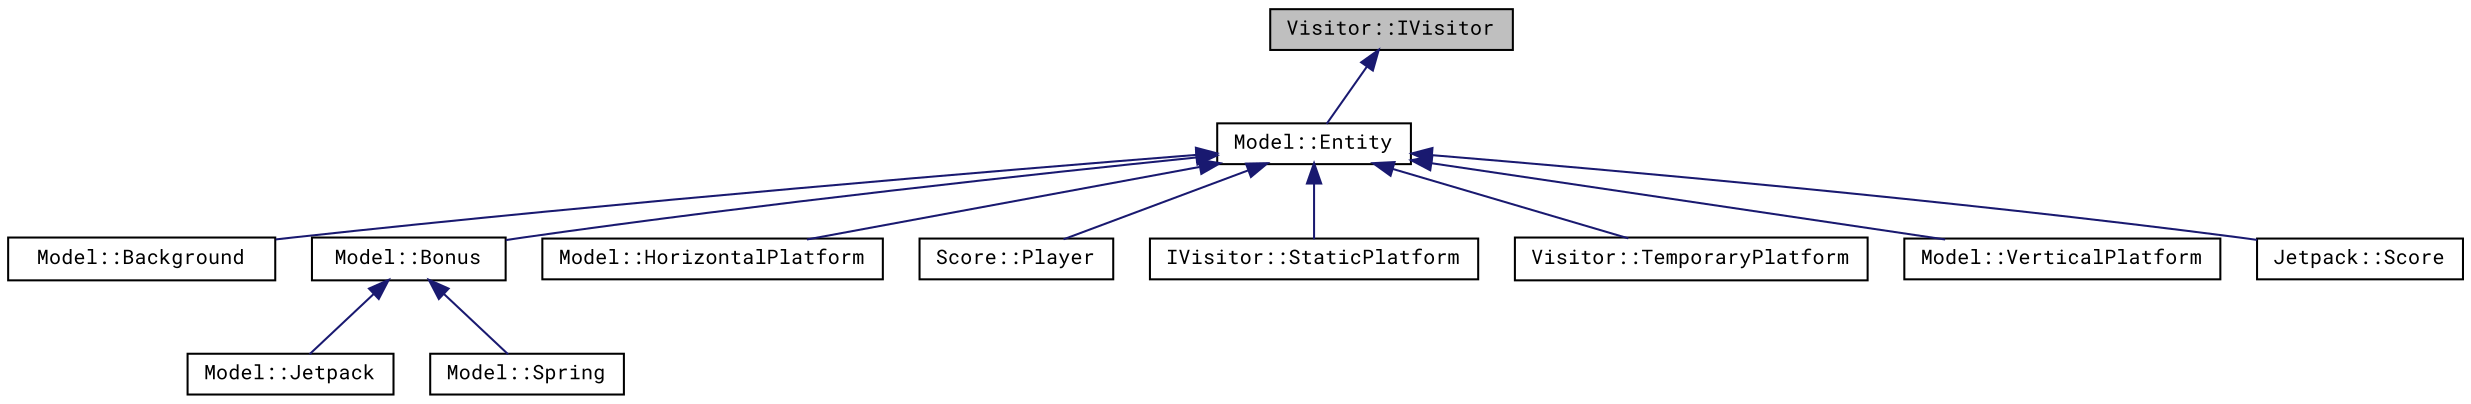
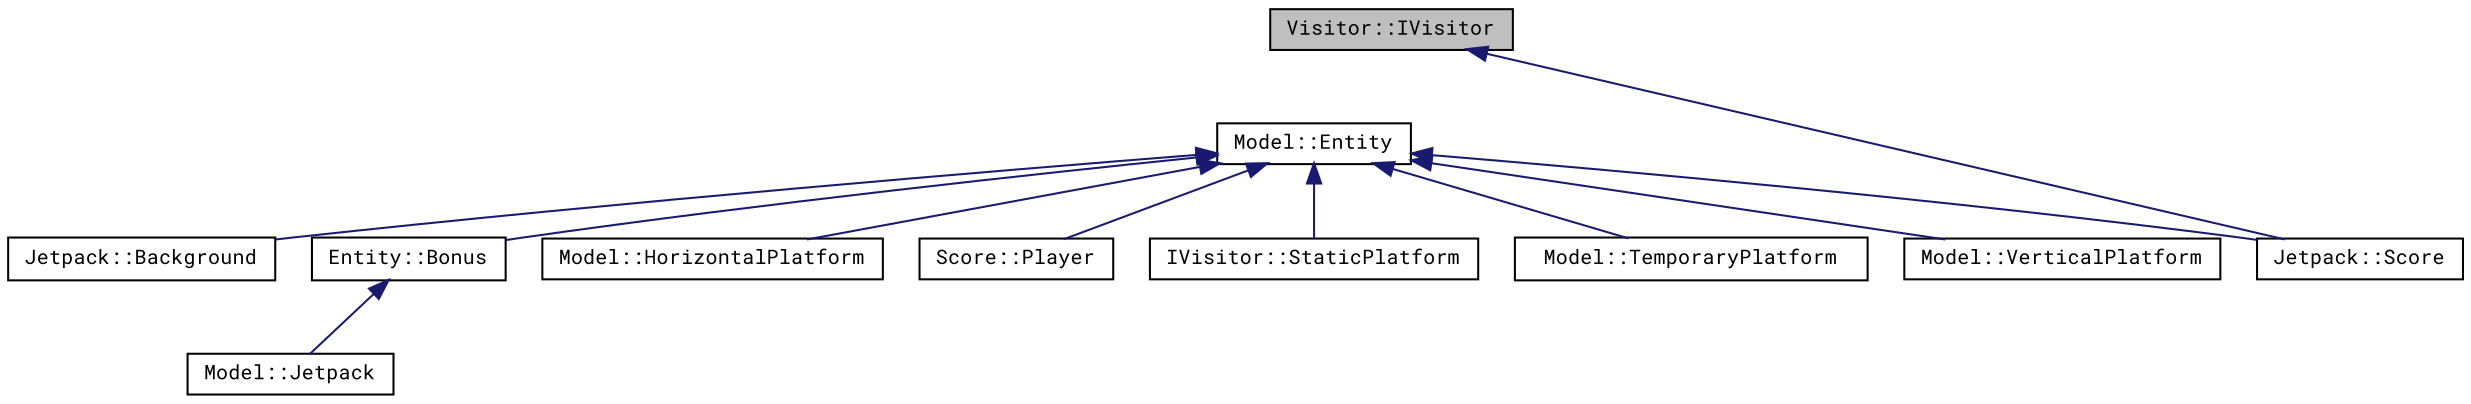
edge "Model::Entity" -> "Visitor::IVisitor": now "Jetpack::Score" -> "Visitor::IVisitor"
node "Model::Background": label "Model::Background" -> "Jetpack::Background"
node "Model::Bonus": label "Model::Bonus" -> "Entity::Bonus"
node "Visitor::TemporaryPlatform": label "Visitor::TemporaryPlatform" -> "Model::TemporaryPlatform"
node "Model::Spring": removed
